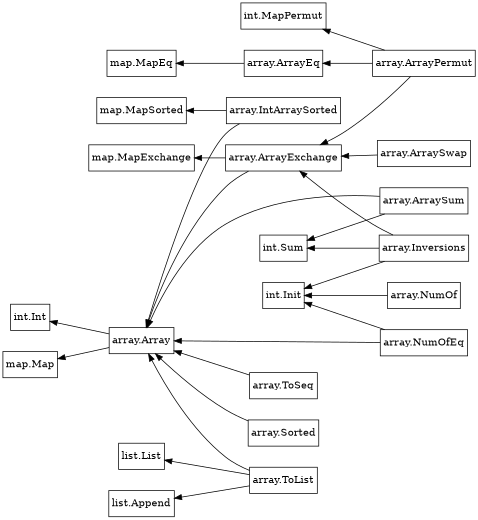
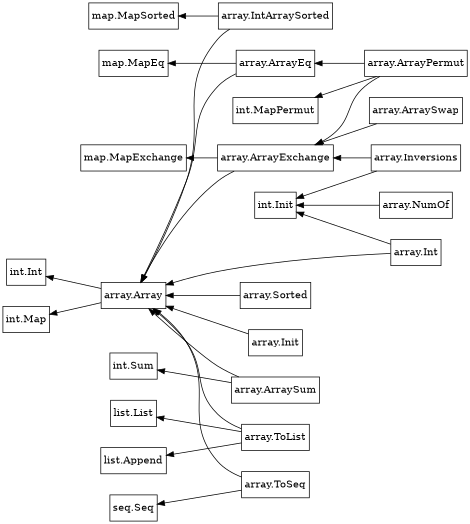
edge "array.ArrayEq" -> "array.Array": added
edge "array.Inversions" -> "int.Sum": removed
node "array.Init": added
node "array.NumOfEq": label "array.NumOfEq" -> "array.Int"
node "map.Map": label "map.Map" -> "int.Map"
node "seq.Seq": added
